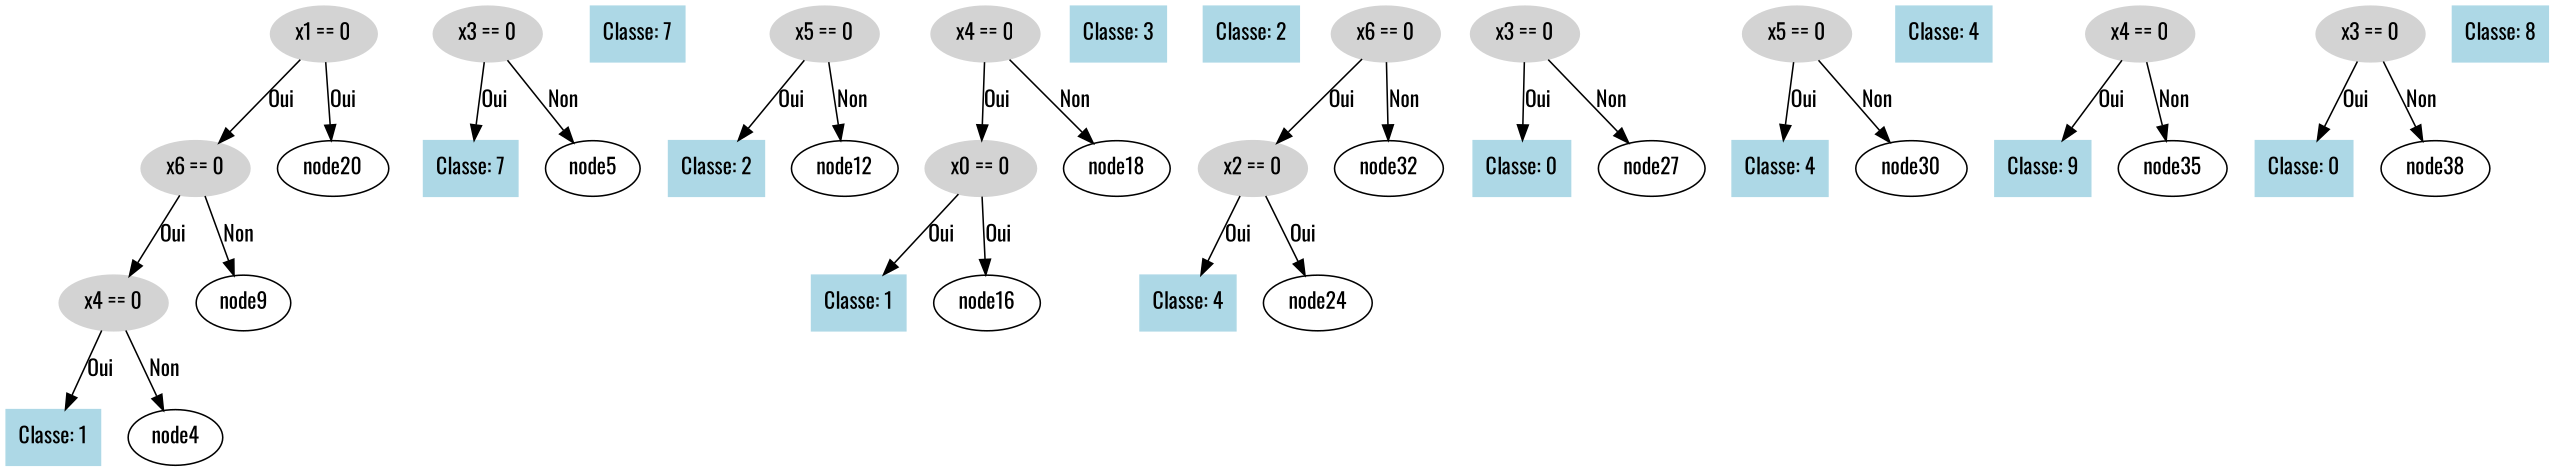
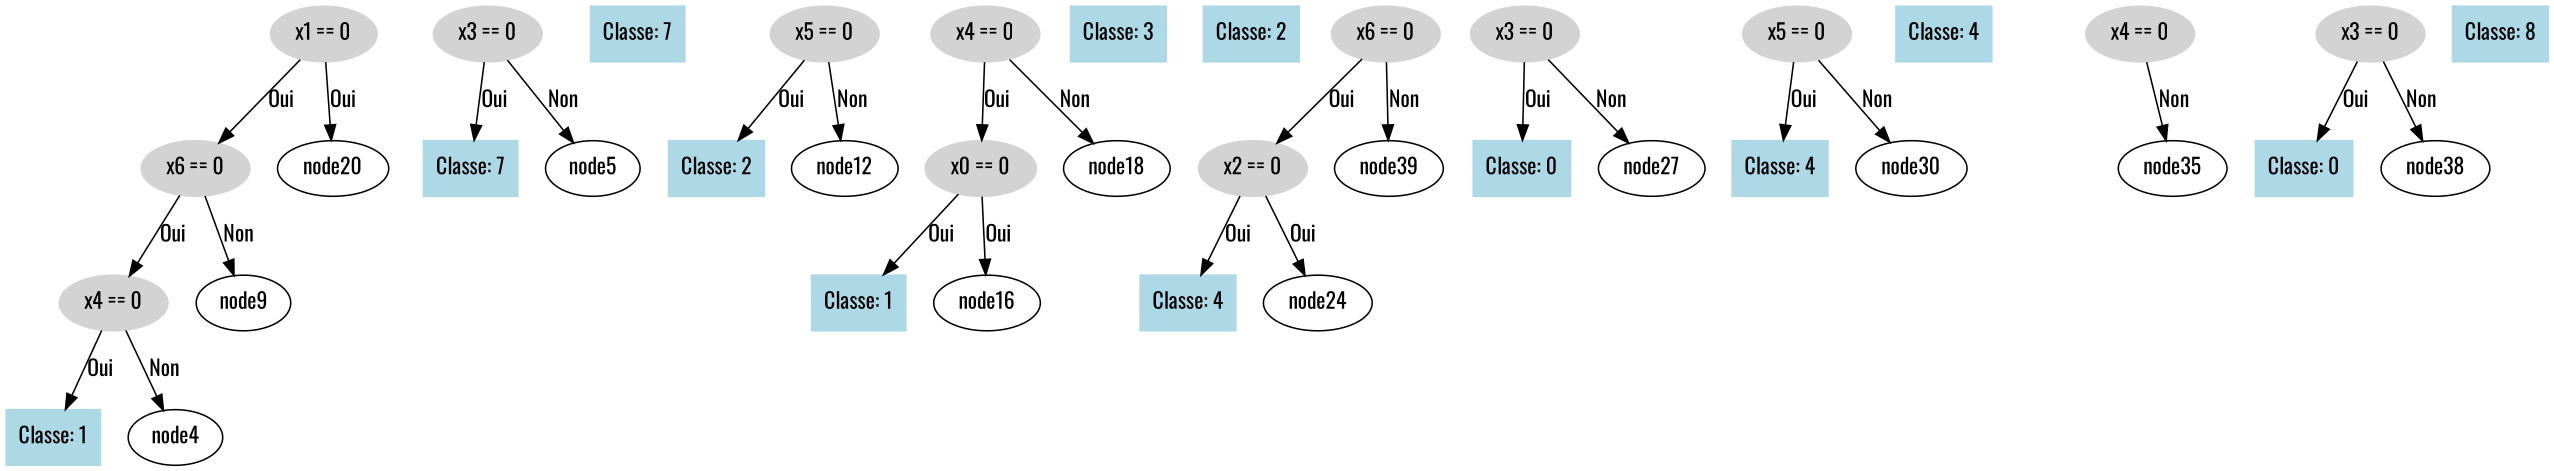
node "node32": label "node32" -> "node39"
node "Classe: 9": removed
